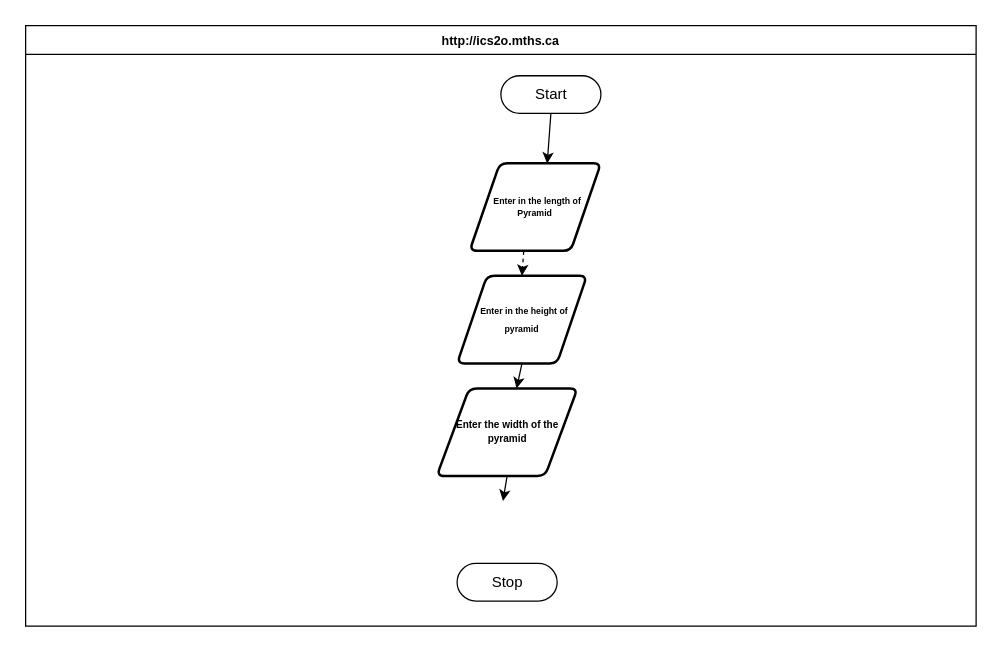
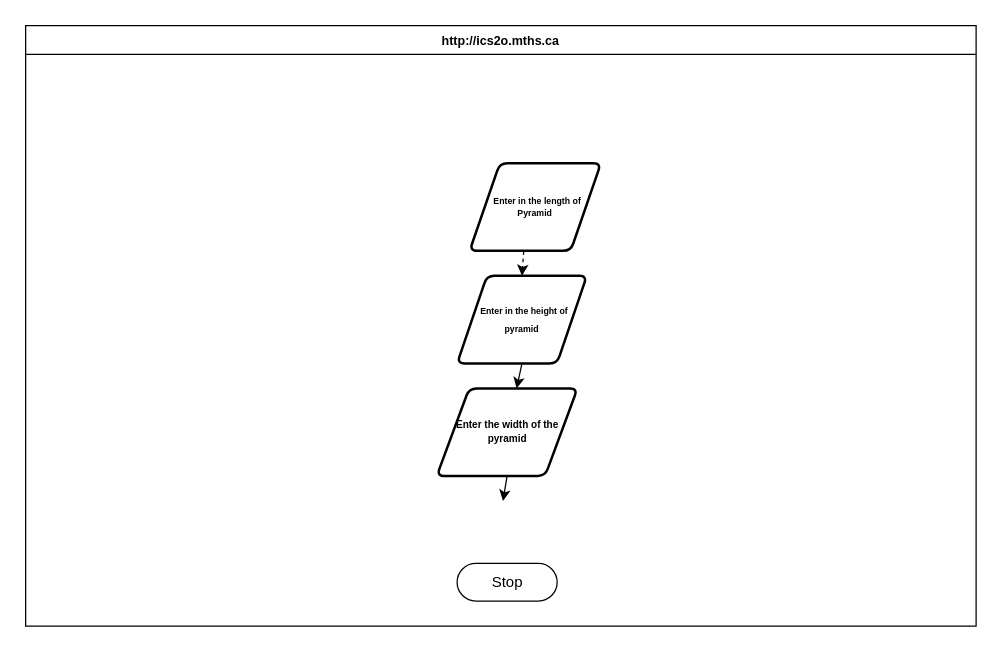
node "Start": removed
edge "Start" -> "Enter in the length of Pyramid": removed
